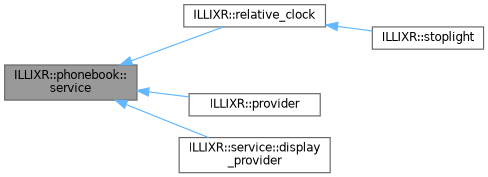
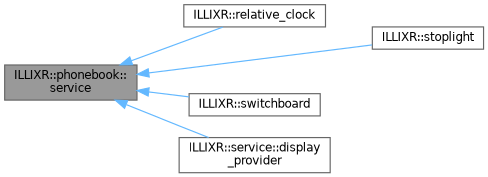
edge "ILLIXR::stoplight" -> "ILLIXR::relative_clock": now "ILLIXR::stoplight" -> "ILLIXR::phonebook:: service"
node "ILLIXR::provider": label "ILLIXR::provider" -> "ILLIXR::switchboard"
